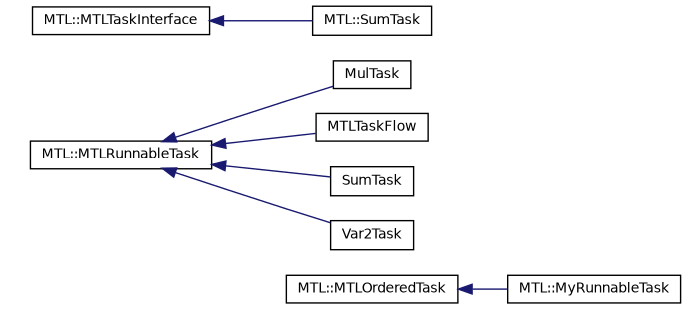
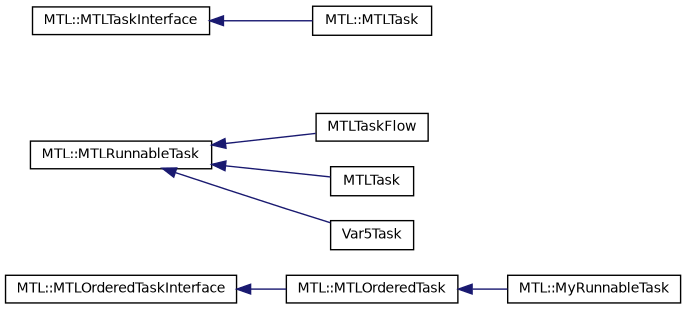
node "MTL::SumTask": label "MTL::SumTask" -> "MTL::MTLTask"
node "MulTask": removed
node "SumTask": label "SumTask" -> "MTLTask"
node "Var2Task": label "Var2Task" -> "Var5Task"
node "MTL::MTLOrderedTaskInterface": added
